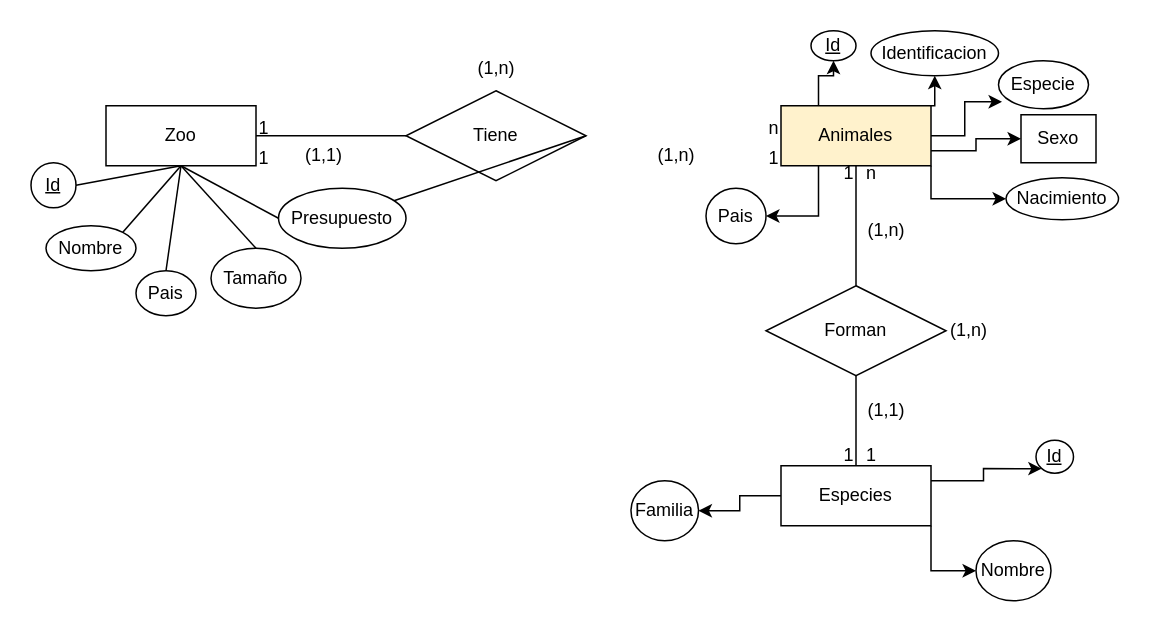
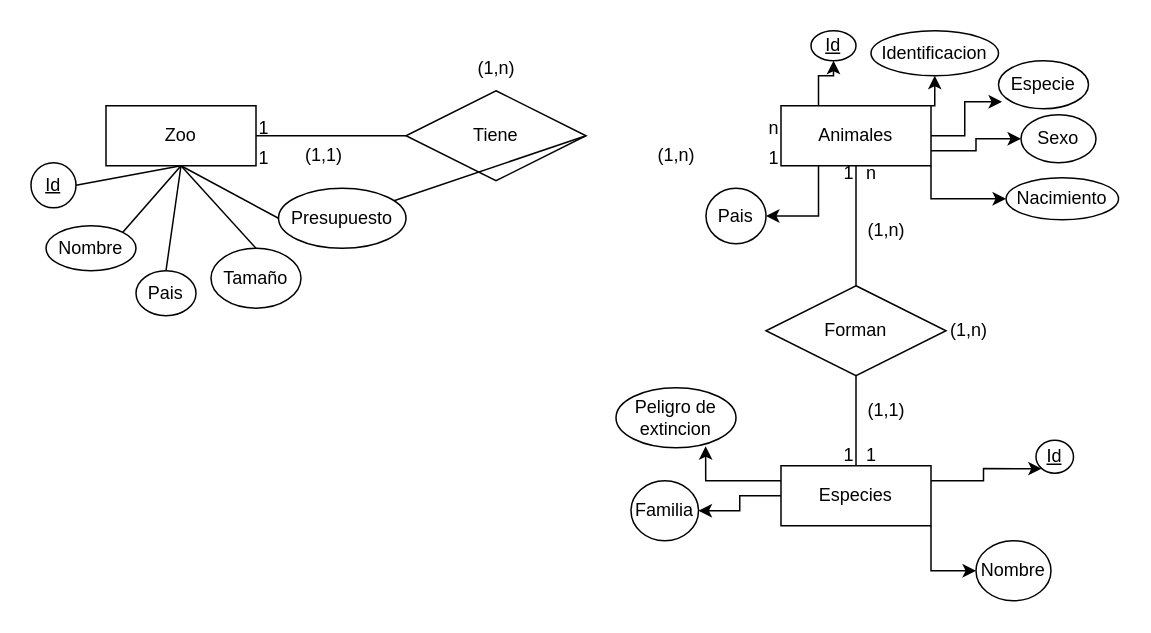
node "Animales": fillcolor #fff2cc -> #ffffff
node "Sexo": shape rectangle -> ellipse
node "Peligro de extincion": added
edge "Especies" -> "Peligro de extincion": added
